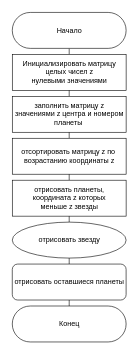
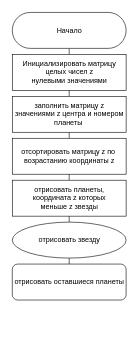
edge "отрисовать оставшиеся планеты" -- "Конец": removed
node "Конец": removed
